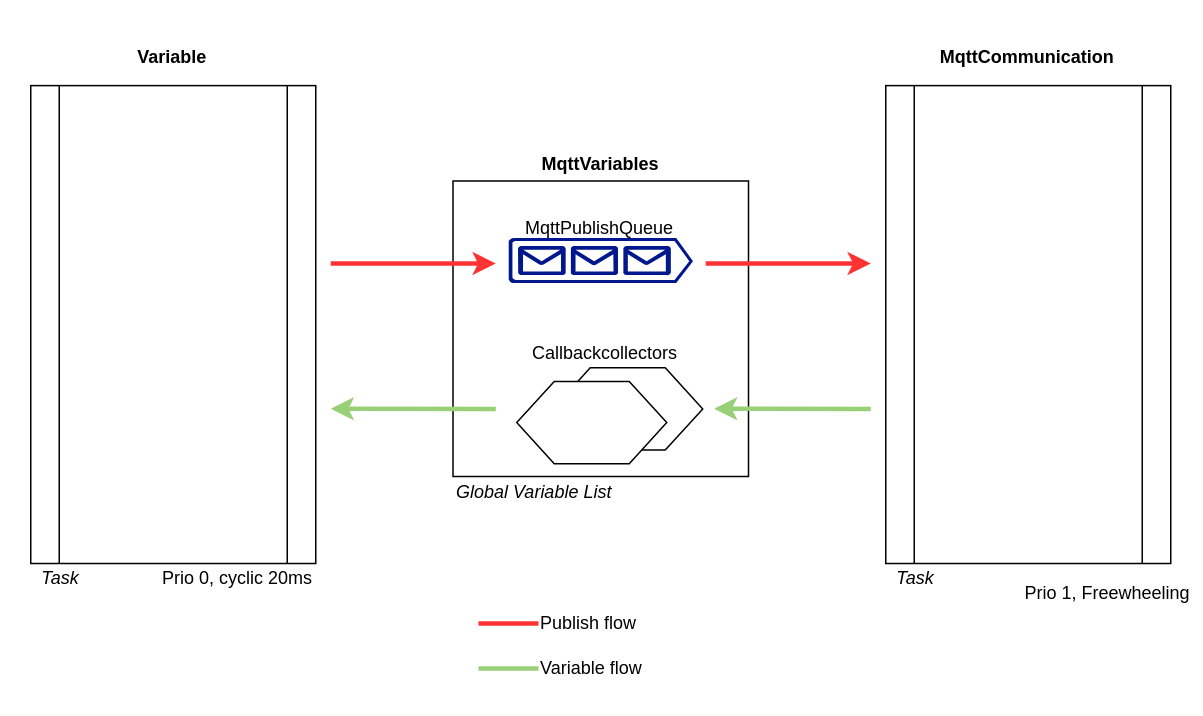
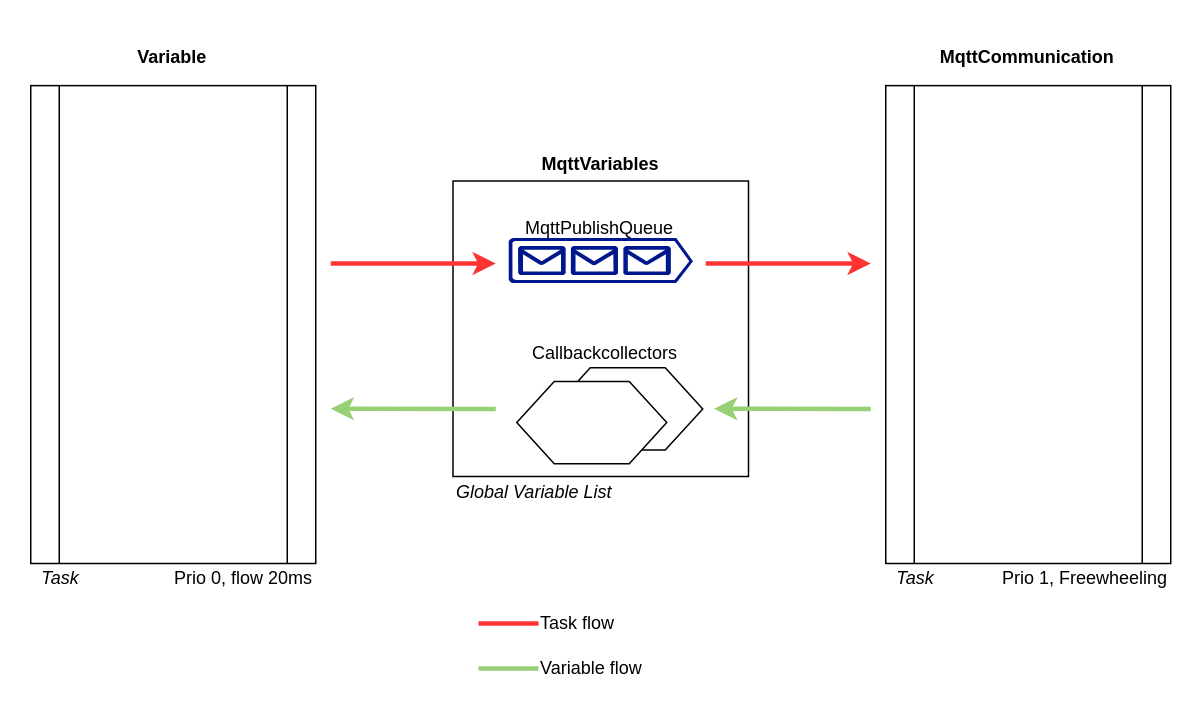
node "Prio 0, cyclic 20ms": label "Prio 0, cyclic 20ms" -> "Prio 0, flow 20ms"
node "Prio 1, Freewheeling": moved (1088, 593) -> (1066, 578)
node "Publish flow": label "Publish flow" -> "Task flow"
